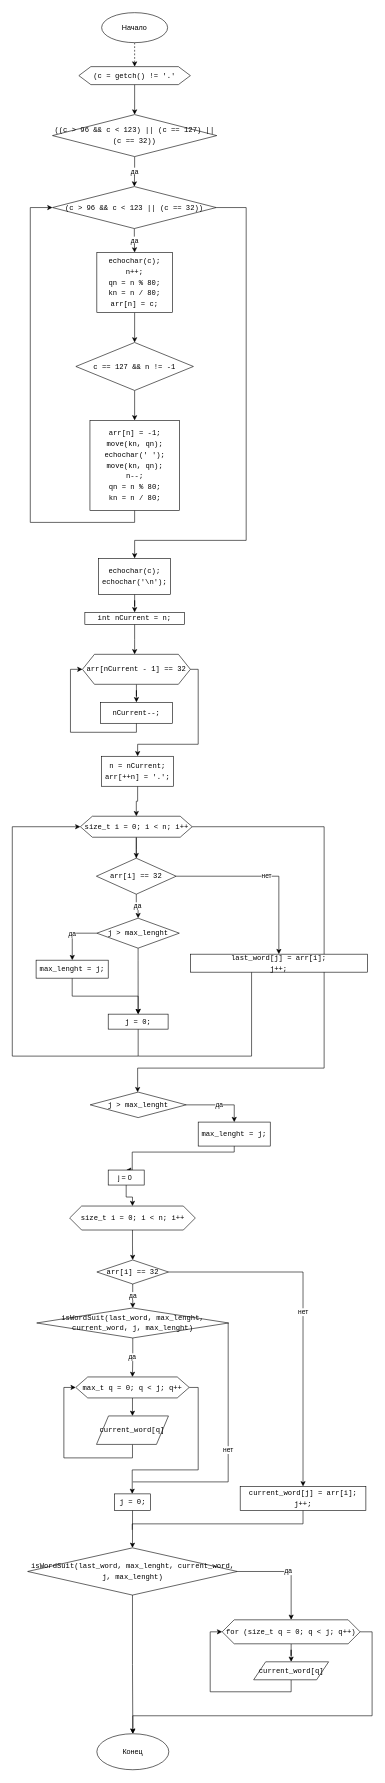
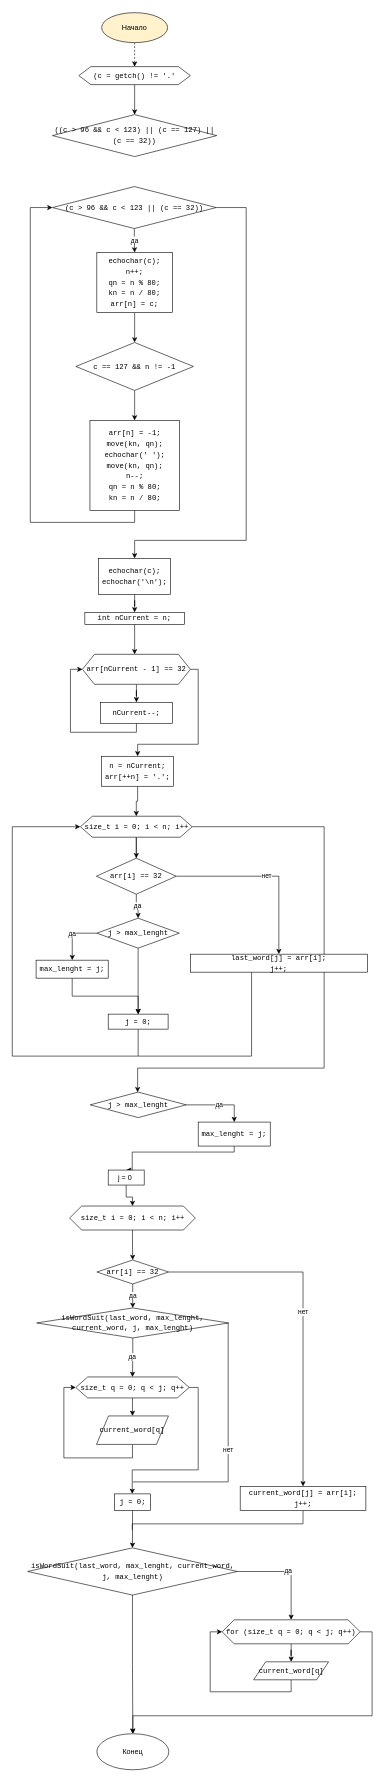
node "Начало": fillcolor #ffffff -> #fff2cc
edge "((c > 96 && c < 123) || (c == 127) || (c == 32))" -> "(c > 96 && c < 123 || (c == 32))": removed, label "да"
node "max_t q = 0; q < j; q++": label "max_t q = 0; q < j; q++" -> "size_t q = 0; q < j; q++"
